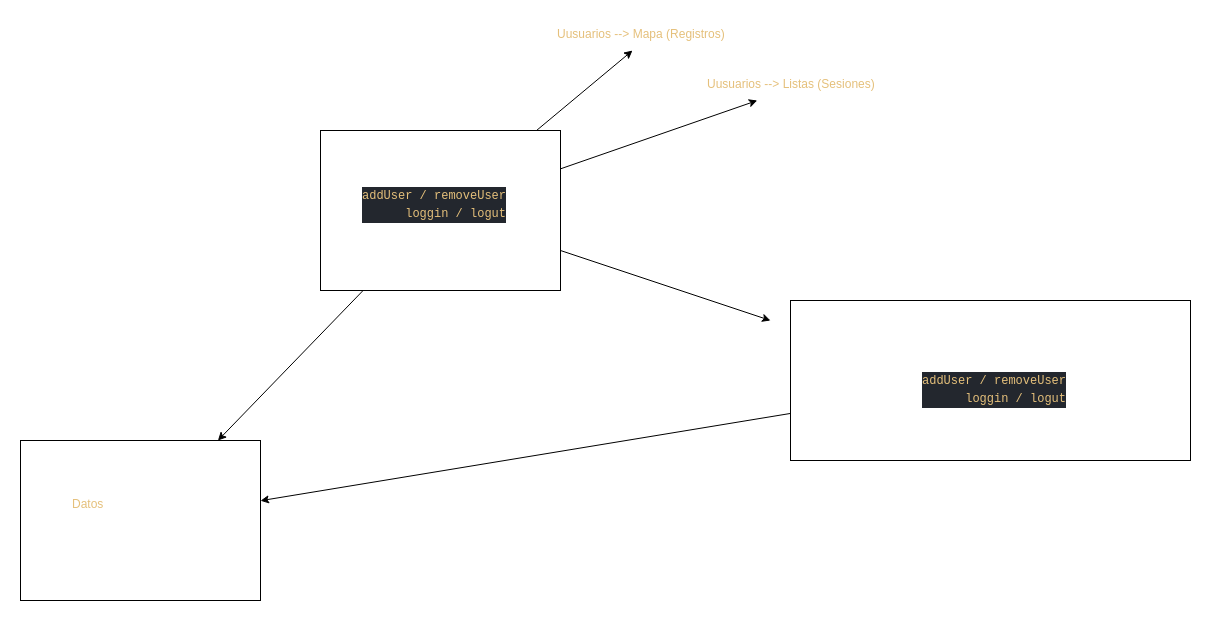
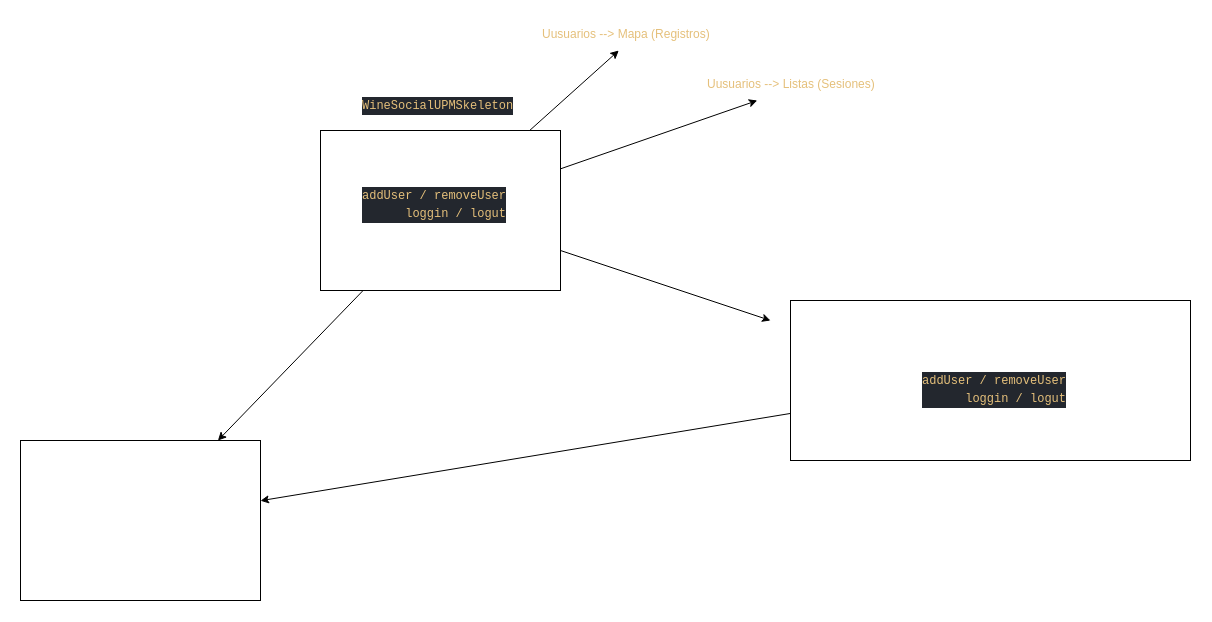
node "Uusuarios --> Mapa (Registros)": moved (651, 36) -> (636, 36)
node "WineSocialUPMSkeleton": added
node "Datos": removed
